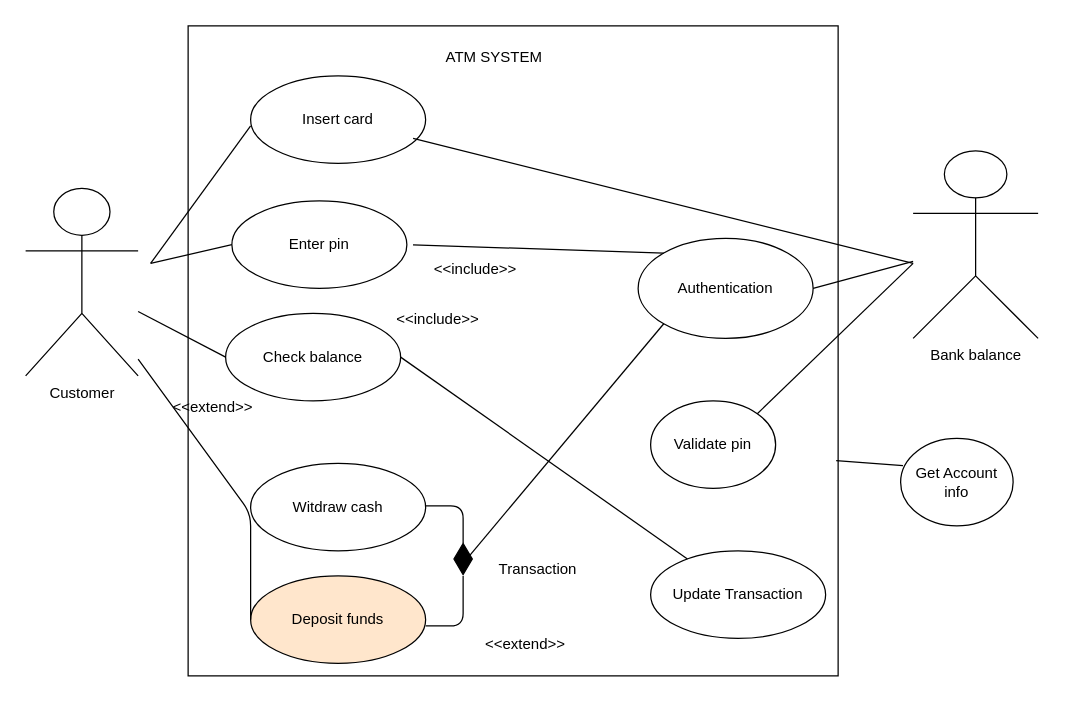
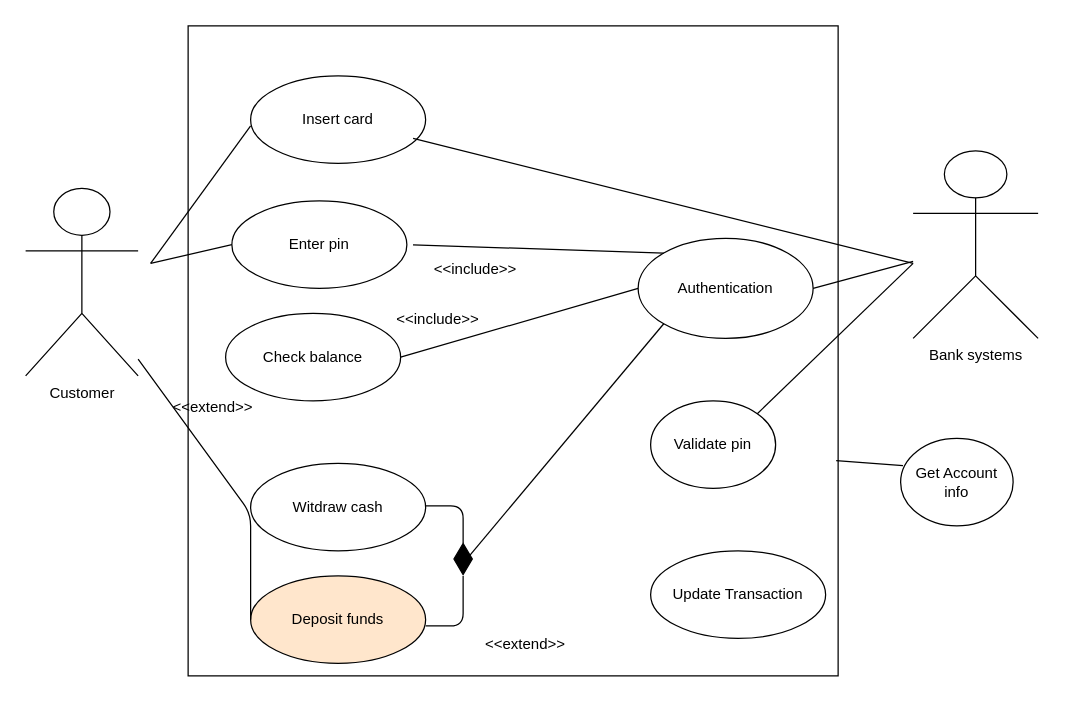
node "ATM SYSTEM": removed
edge "Customer" -- "Check balance": removed
node "Bank balance": label "Bank balance" -> "Bank systems"
edge "Check balance" -- "Update Transaction": now "Check balance" -- "Authentication"
node "Transaction": removed
